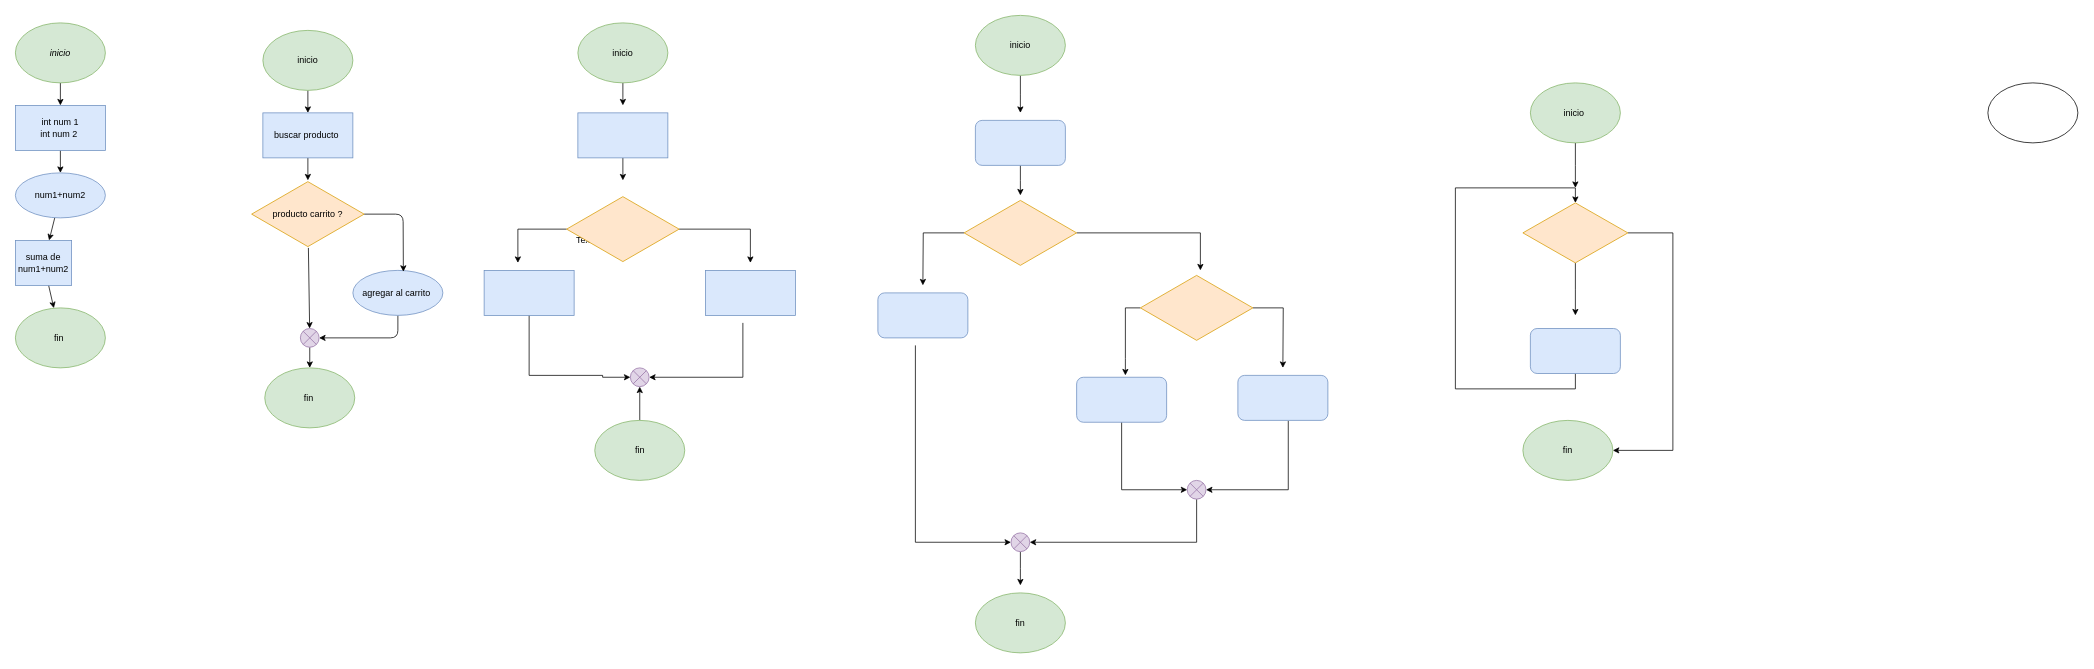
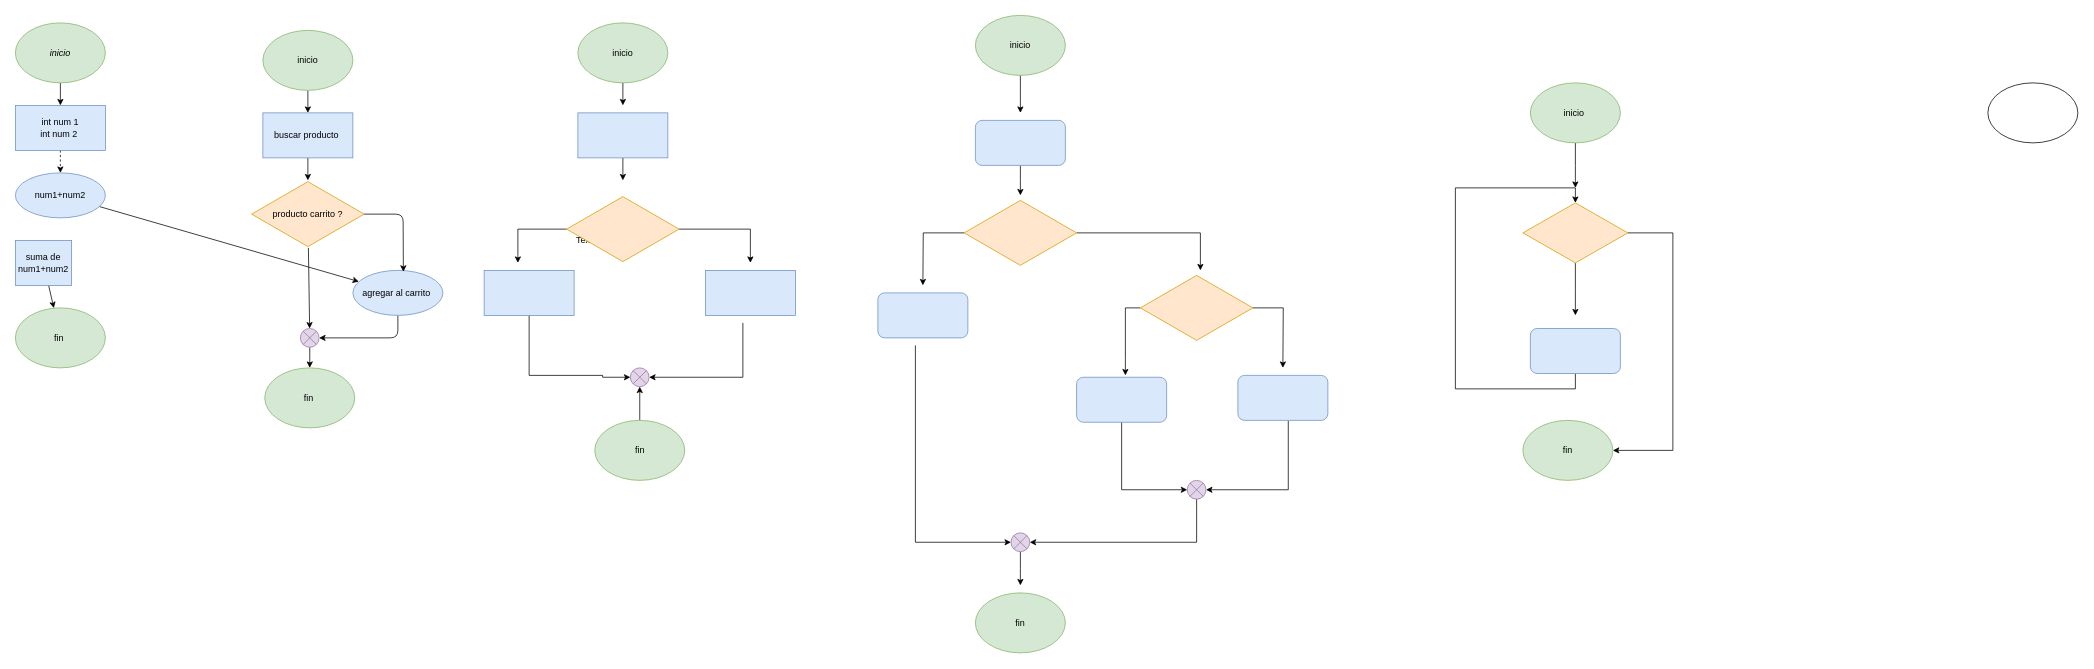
edge "int num 1 int num 2" -> "num1+num2": style solid -> dashed
edge "num1+num2" -> "suma de num1+num2": now "num1+num2" -> "agregar al carrito"
